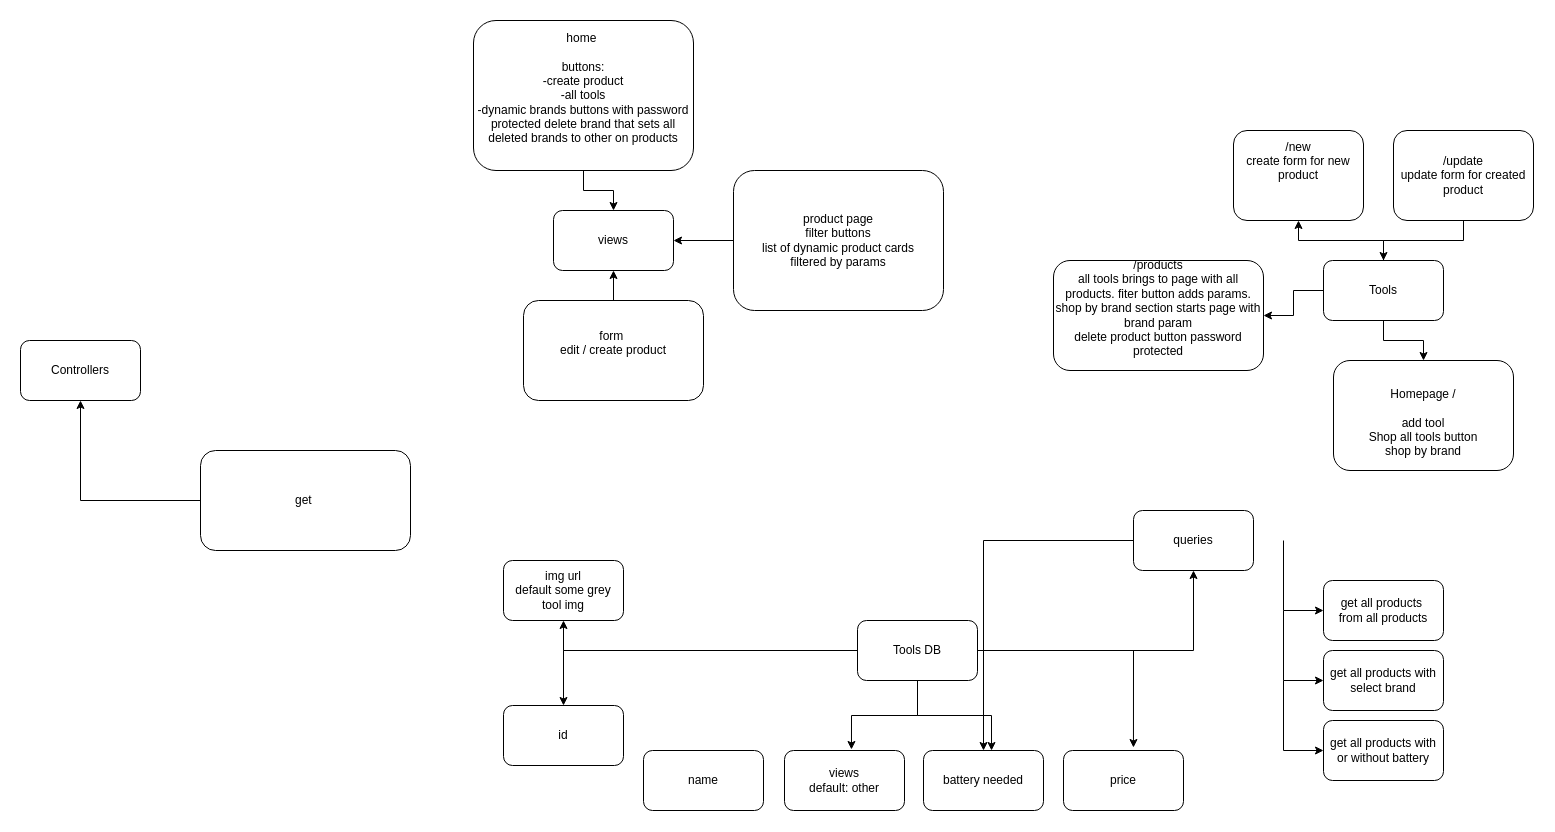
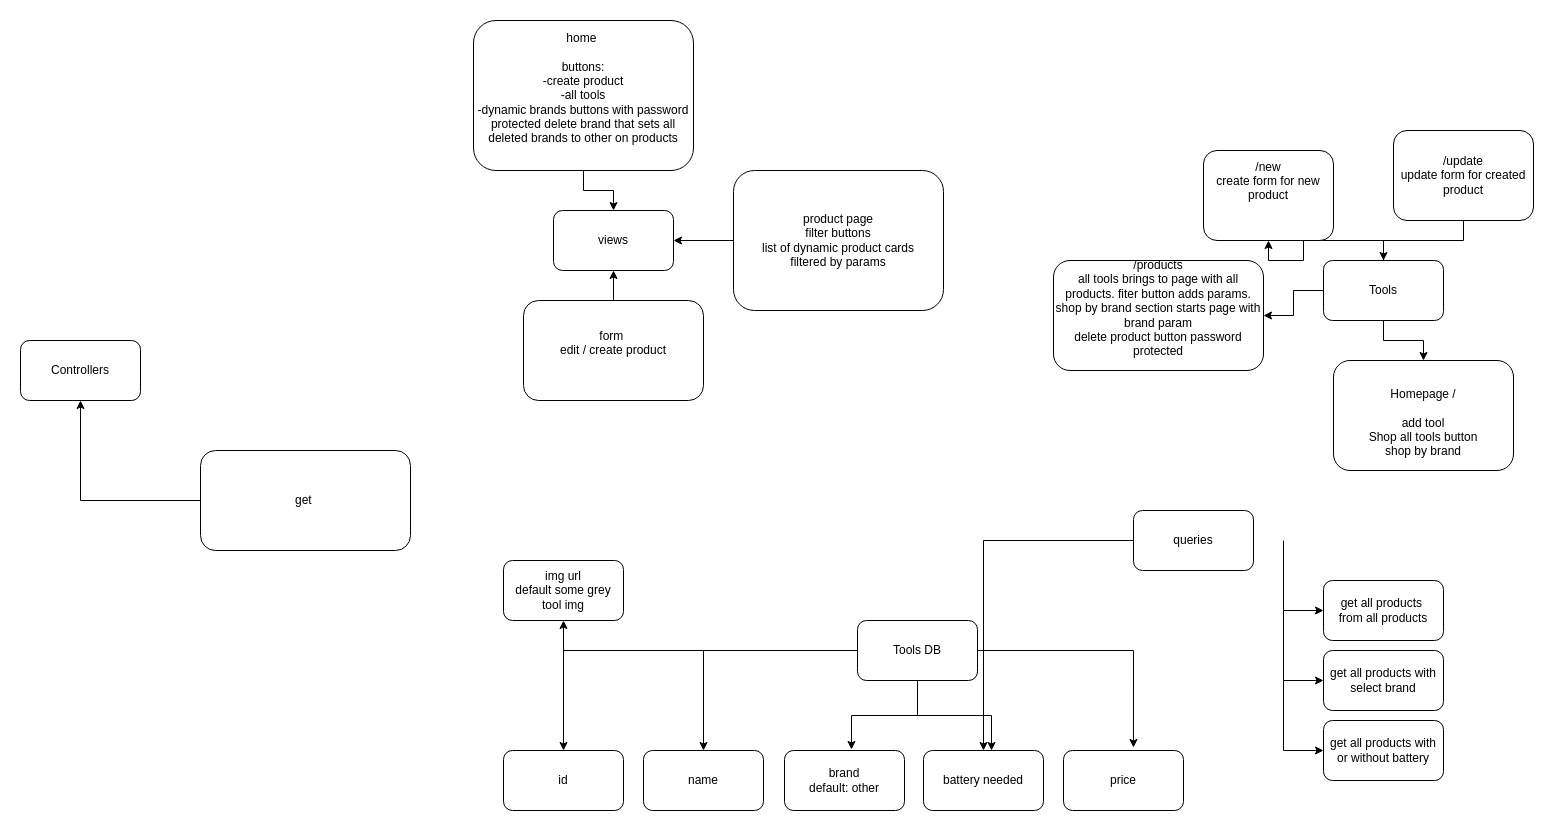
node "/new create form for new product": moved (1299, 176) -> (1269, 196)
edge "Tools DB" -> "queries": now "Tools DB" -> "name"
node "id": moved (564, 736) -> (564, 781)
node "views default: other": label "views default: other" -> "brand default: other"
